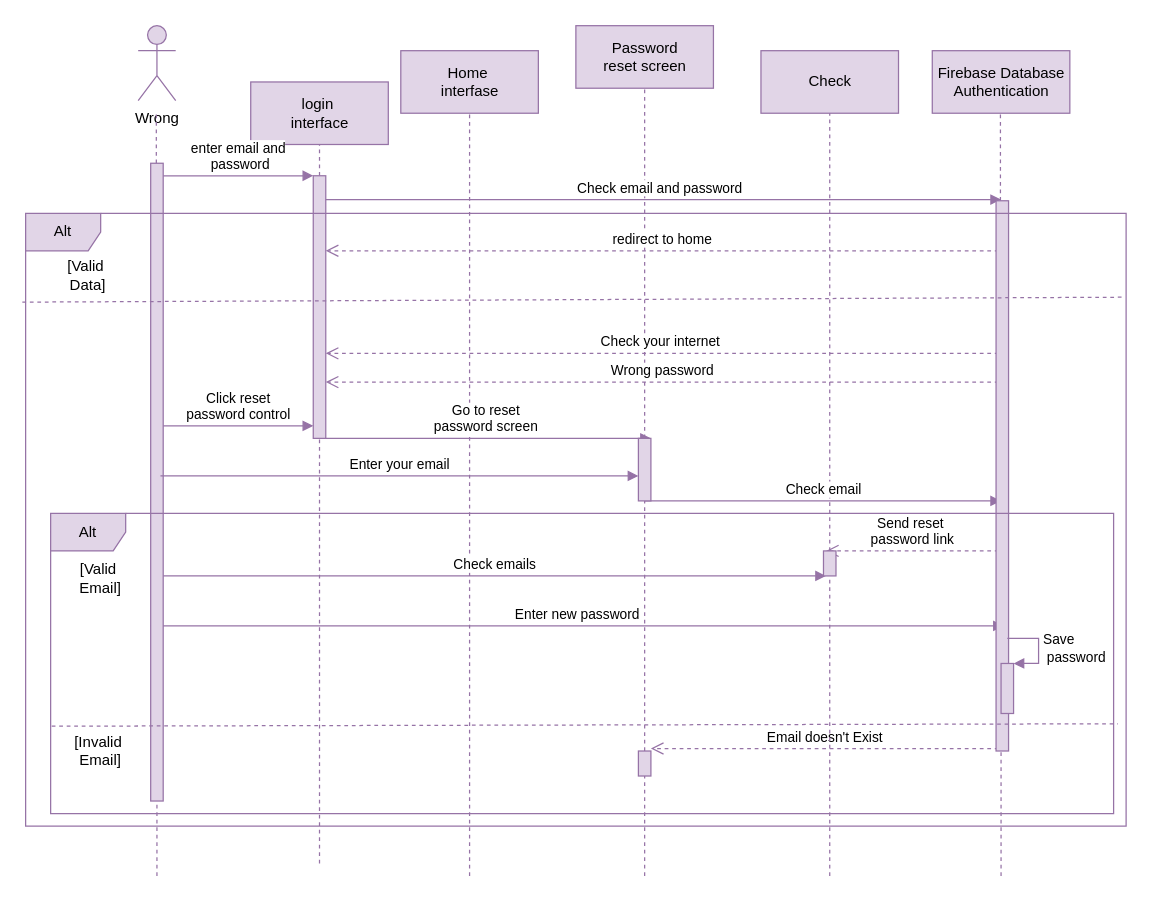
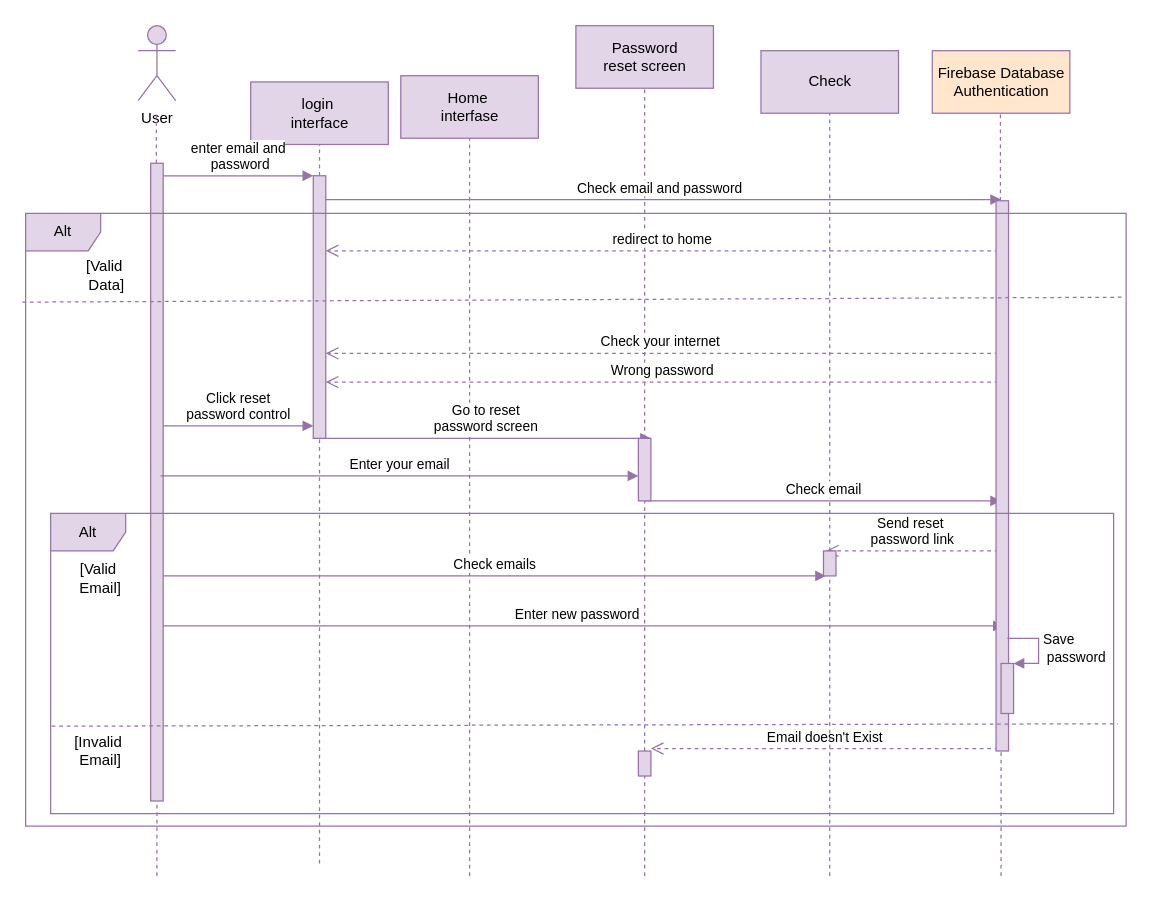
node "Home interfase": moved (469, 82) -> (469, 107)
node "Firebase Database Authentication": fillcolor #e1d5e7 -> #ffe6cc
node "Wrong": label "Wrong" -> "User"
node "[Valid Data]": moved (88, 276) -> (107, 276)
